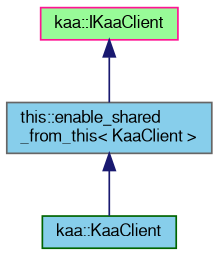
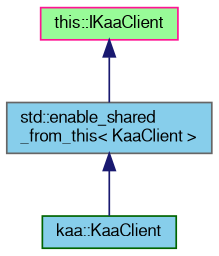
node "kaa::IKaaClient": label "kaa::IKaaClient" -> "this::IKaaClient"
node "this::enable_shared _from_this< KaaClient >": label "this::enable_shared _from_this< KaaClient >" -> "std::enable_shared _from_this< KaaClient >"
